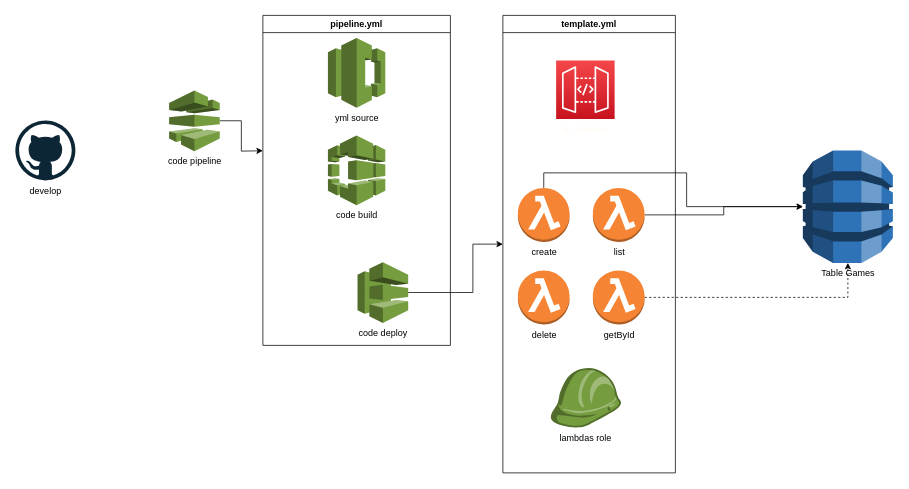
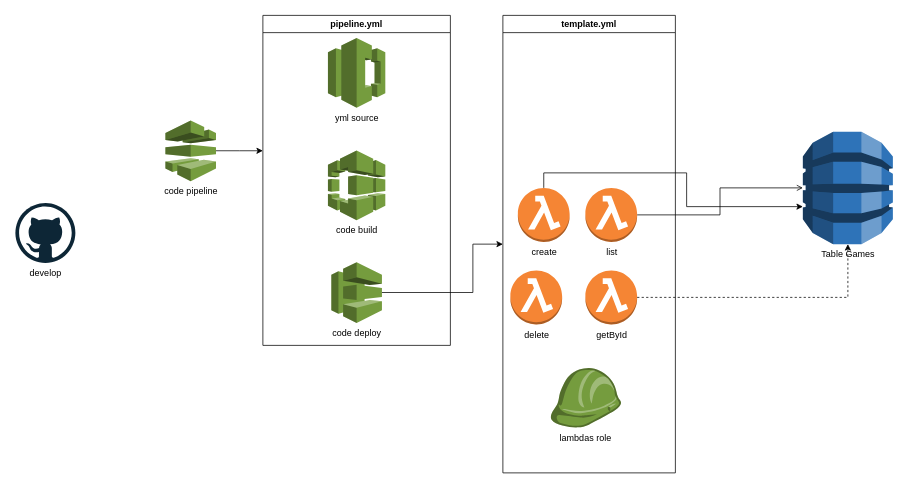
node "api gateway": removed
node "code pipeline": moved (194, 121) -> (191, 151)
node "develop": moved (45, 150) -> (45, 233)
node "code build": moved (357, 170) -> (357, 185)
node "Table Games": moved (848, 207) -> (848, 188)
node "list": moved (619, 215) -> (611, 215)
node "code deploy": moved (383, 293) -> (357, 293)
node "delete": moved (544, 297) -> (536, 297)
node "getById": moved (619, 297) -> (611, 297)
